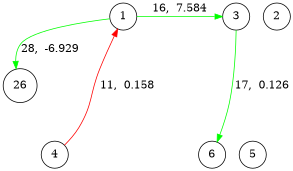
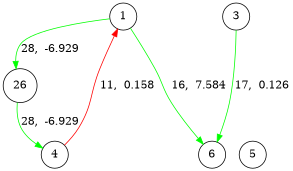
edge "1" -> "3": now "1" -> "6"
node "2": removed
edge "26" -> "4": added, label "28,  -6.929"
